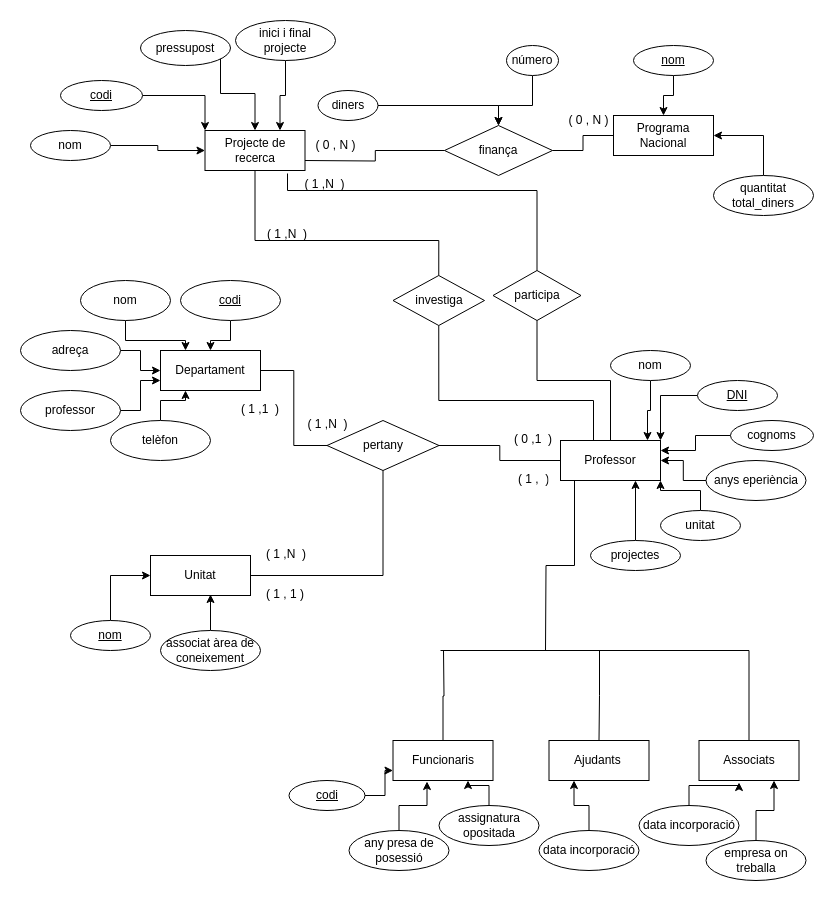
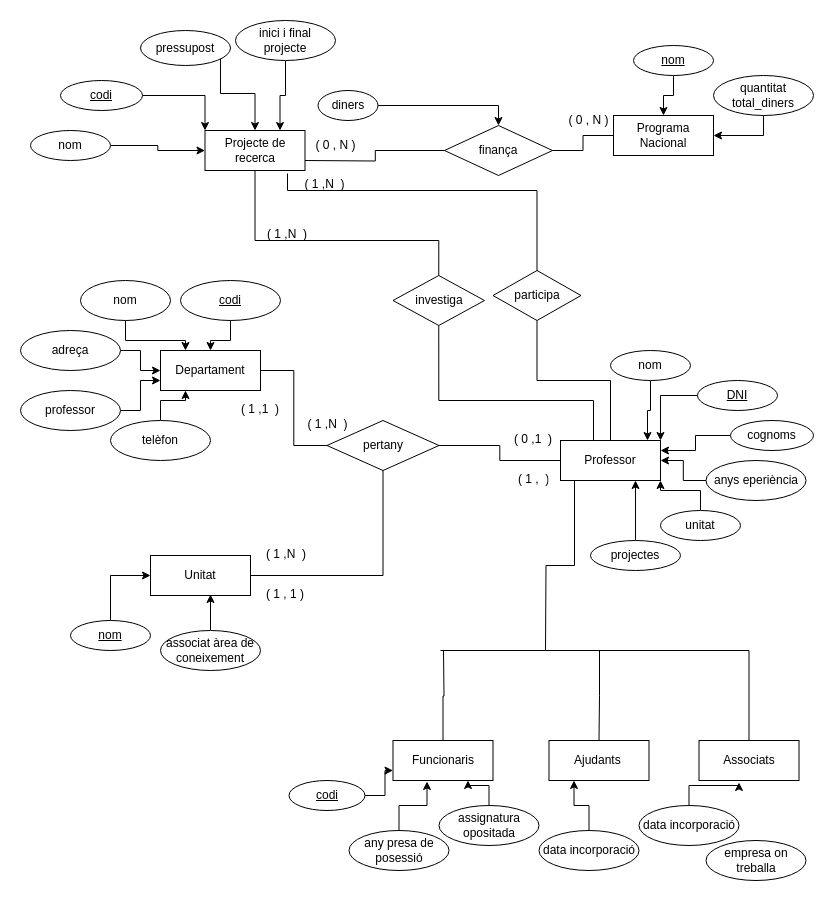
node "número": removed
edge "número" -> "finança": removed
node "quantitat total_diners": moved (764, 196) -> (764, 96)
edge "empresa on treballa" -> "Associats": removed
